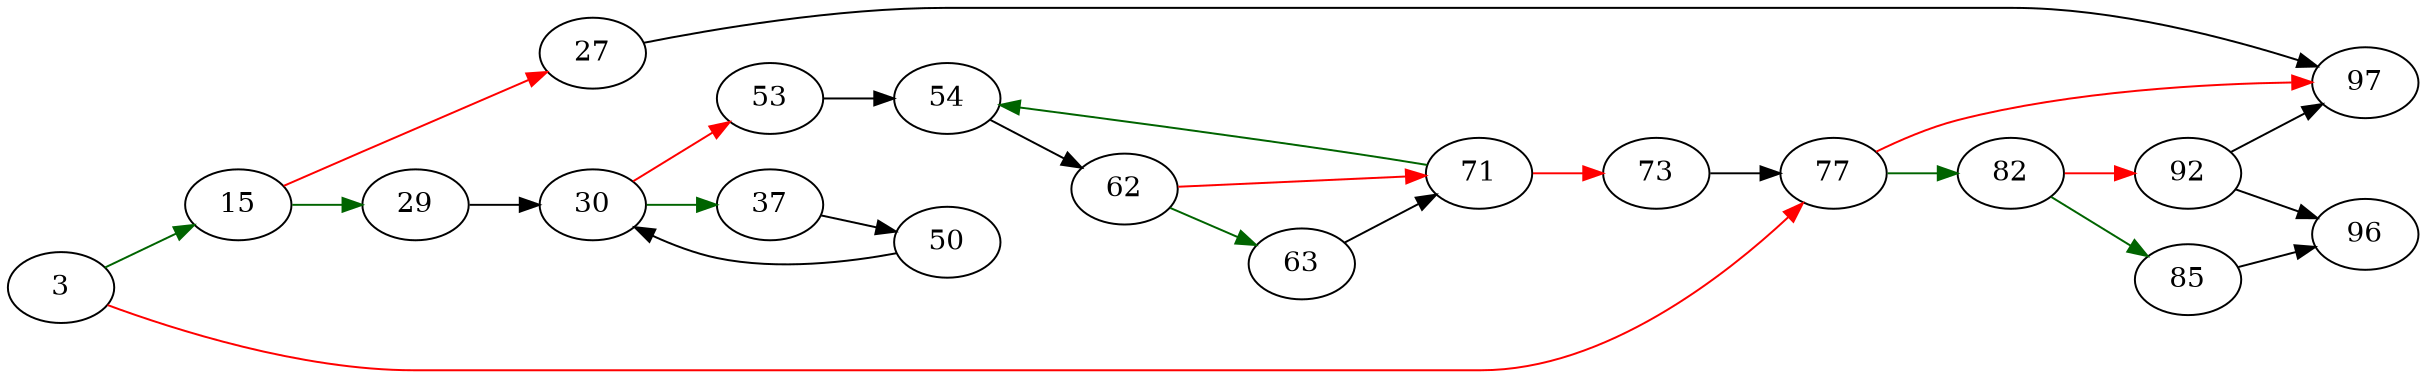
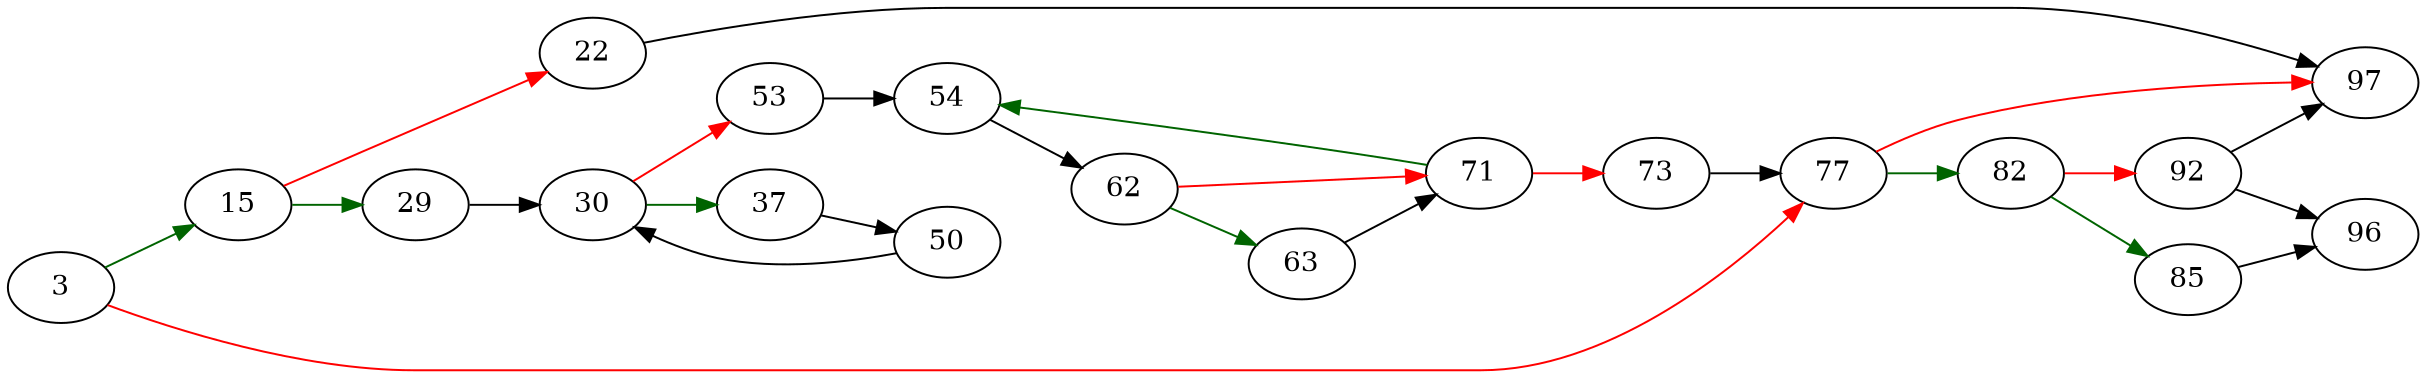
node "27": label "27" -> "22"
